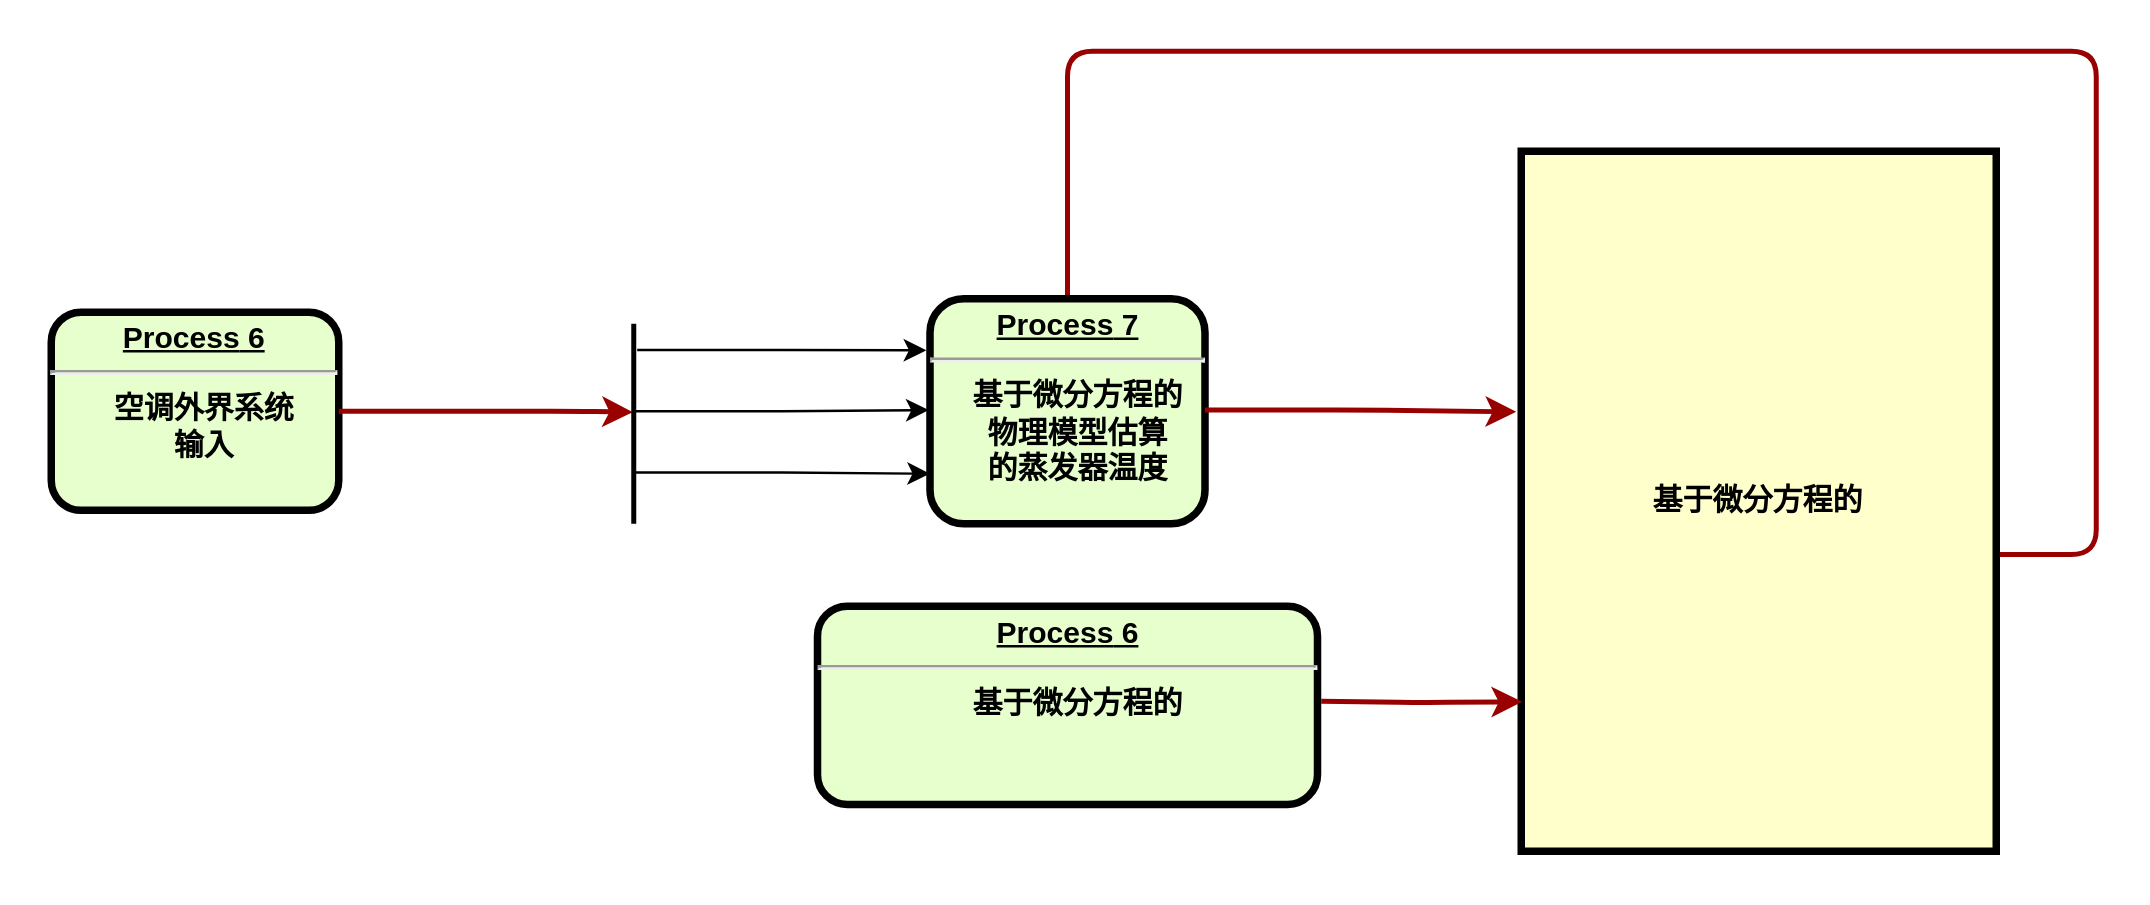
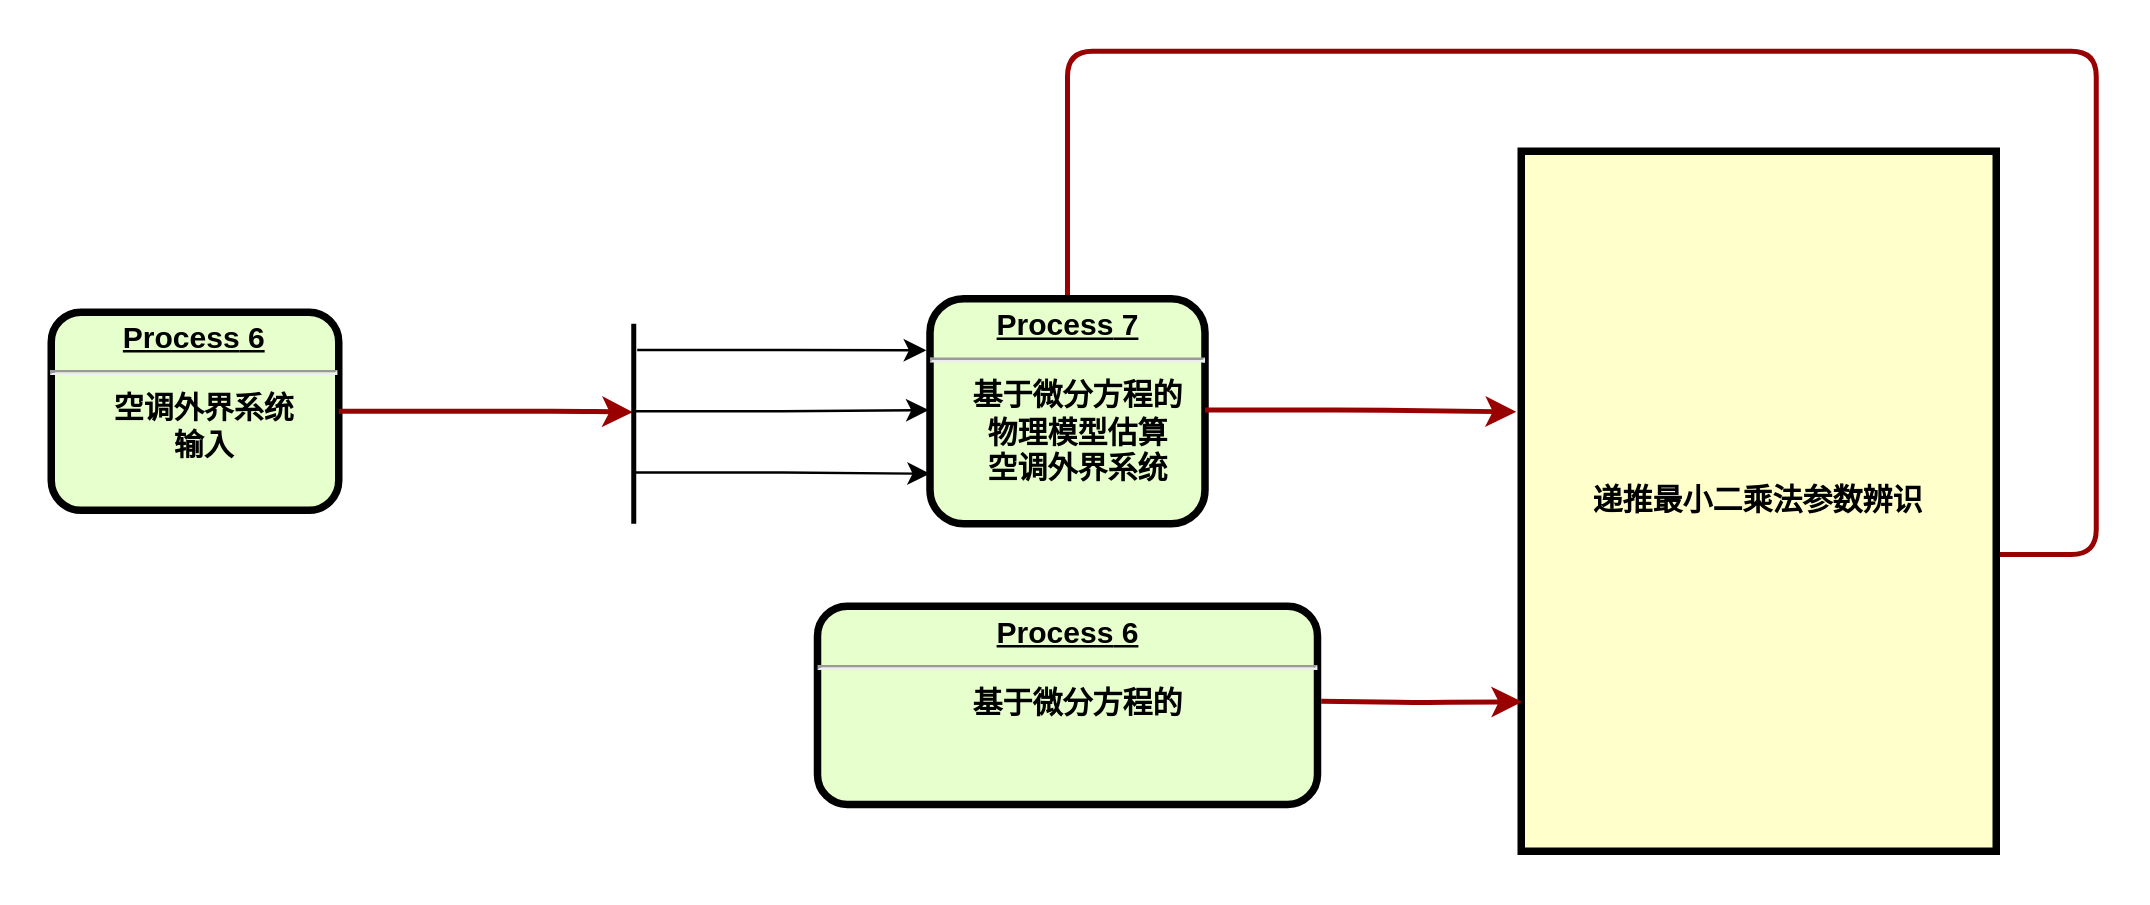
node "Process 7 基于微分方程的 物理模型估算 的蒸发器温度": label "Process 7 基于微分方程的 物理模型估算 的蒸发器温度" -> "Process 7 基于微分方程的 物理模型估算 空调外界系统"
node "基于微分方程的": label "基于微分方程的" -> "递推最小二乘法参数辨识"
